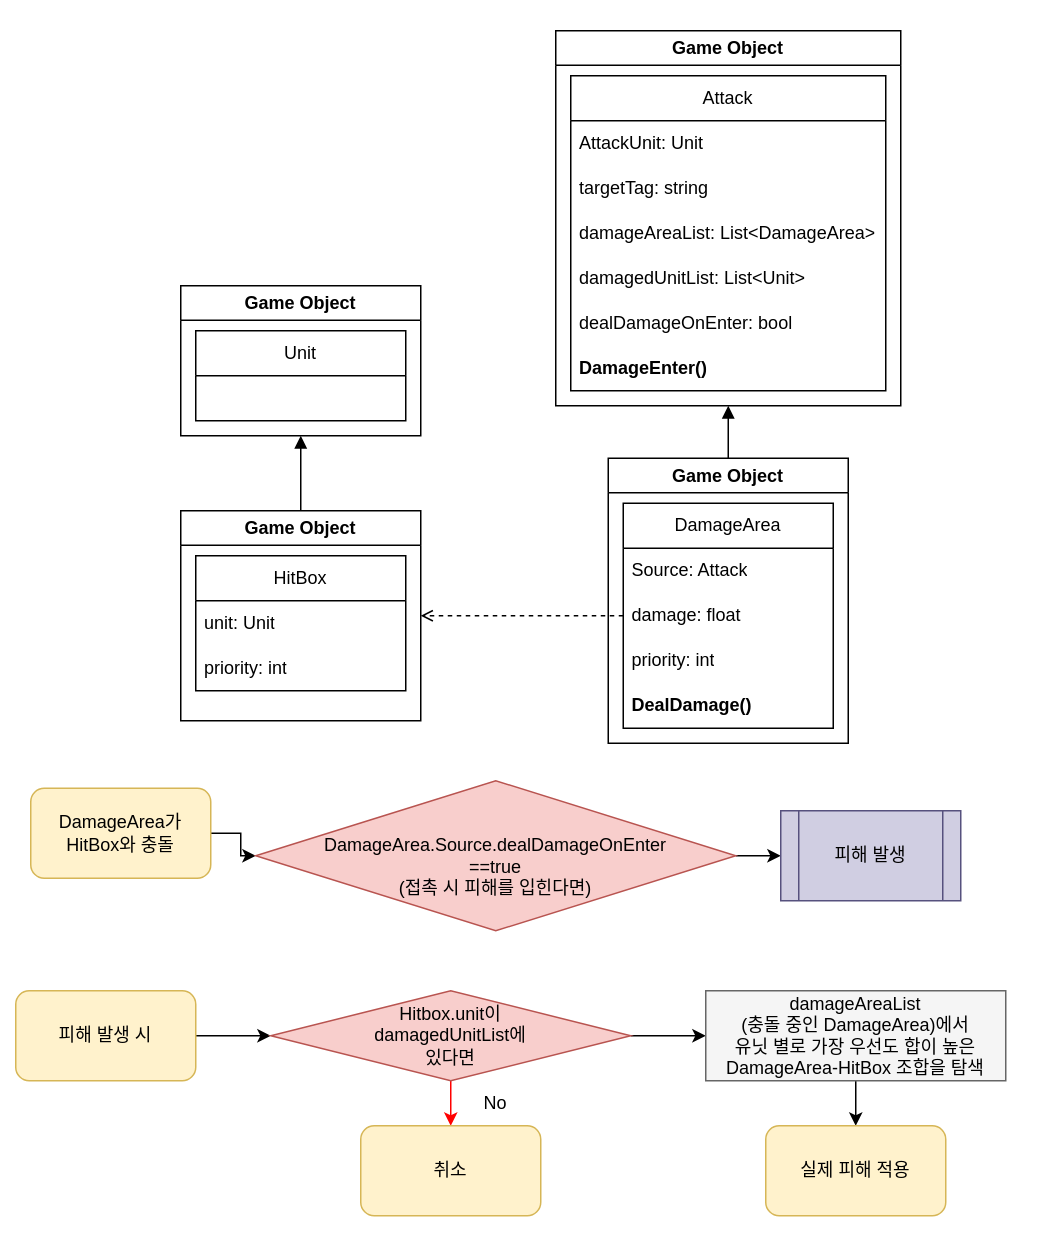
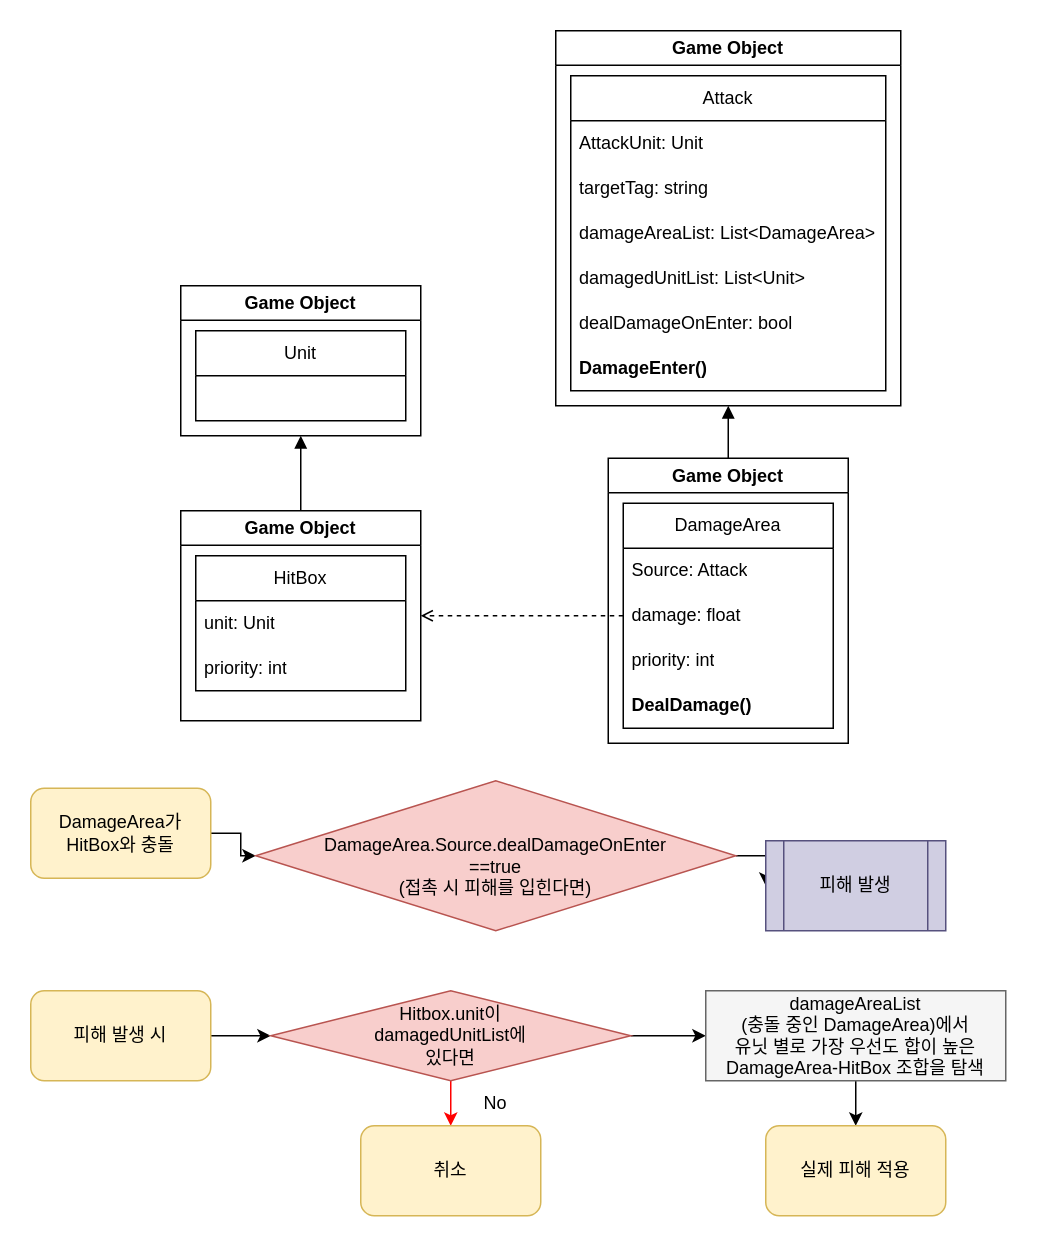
node "피해 발생": moved (871, 856) -> (856, 886)
node "피해 발생 시": moved (106, 1036) -> (121, 1036)
